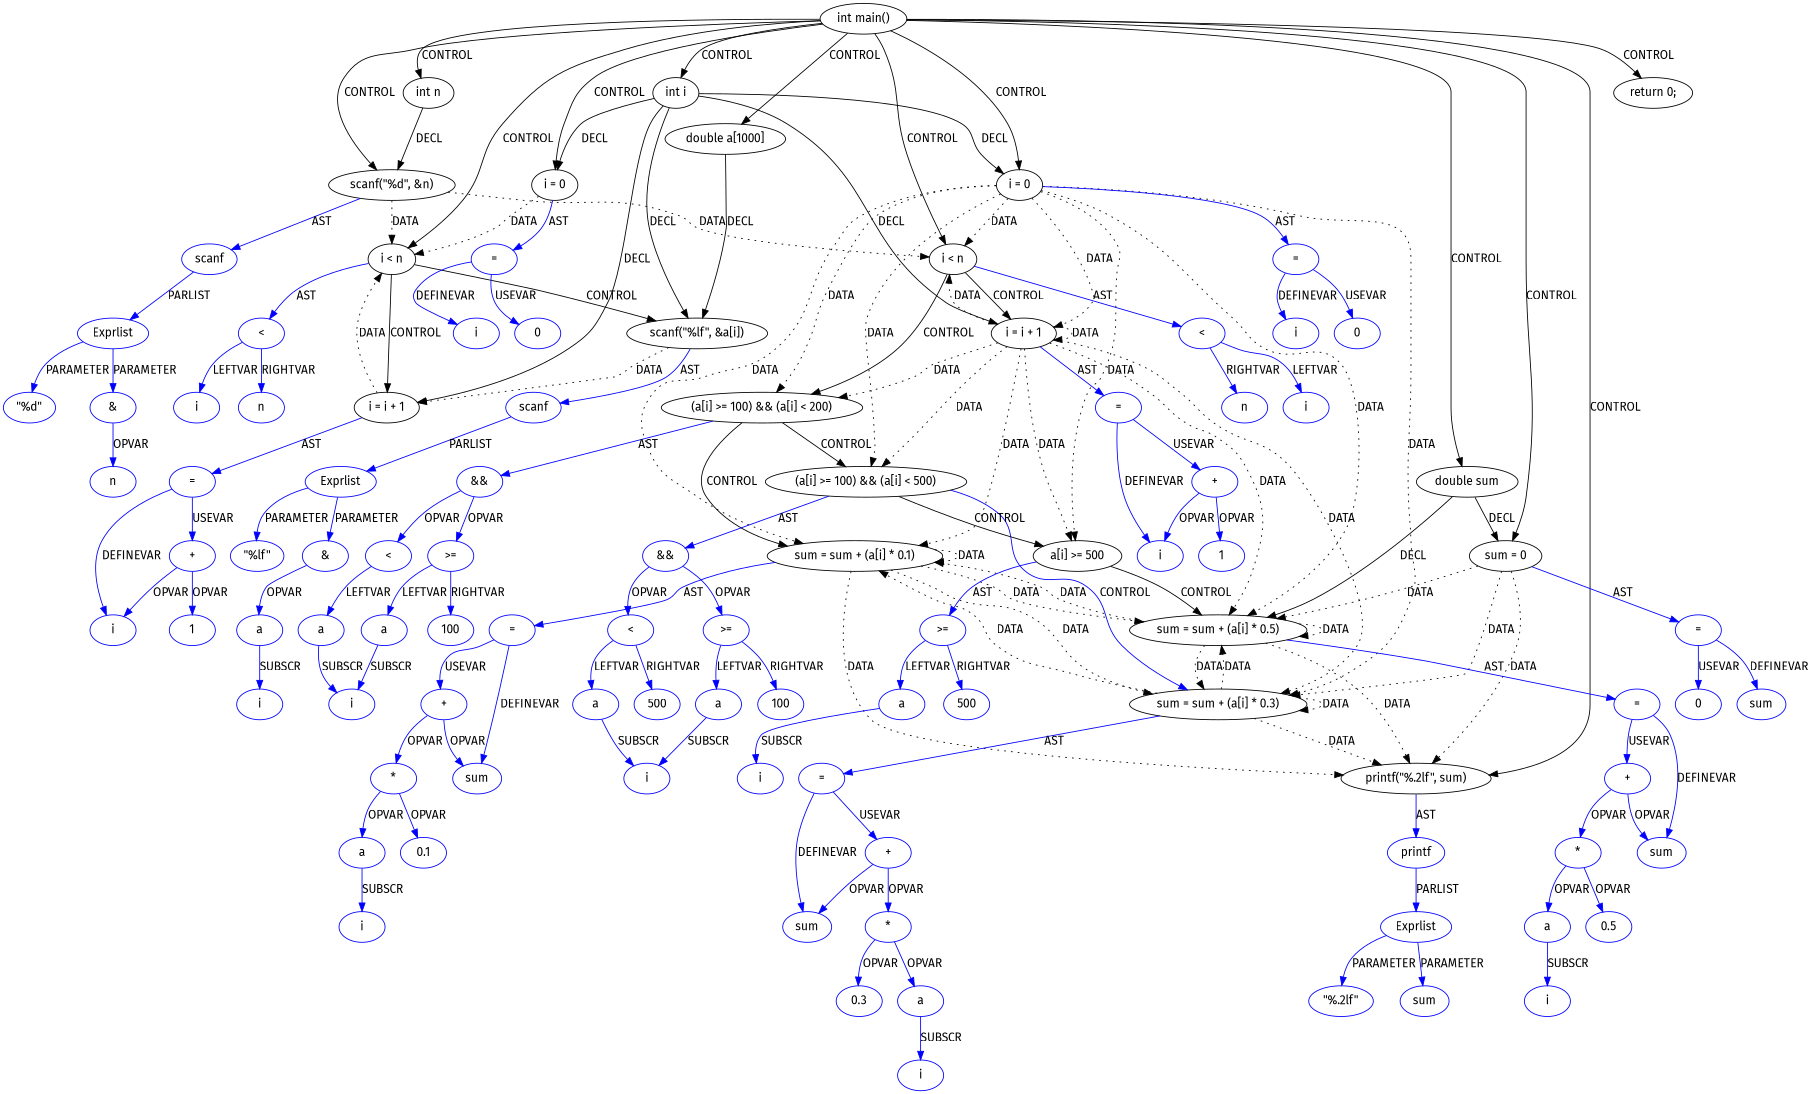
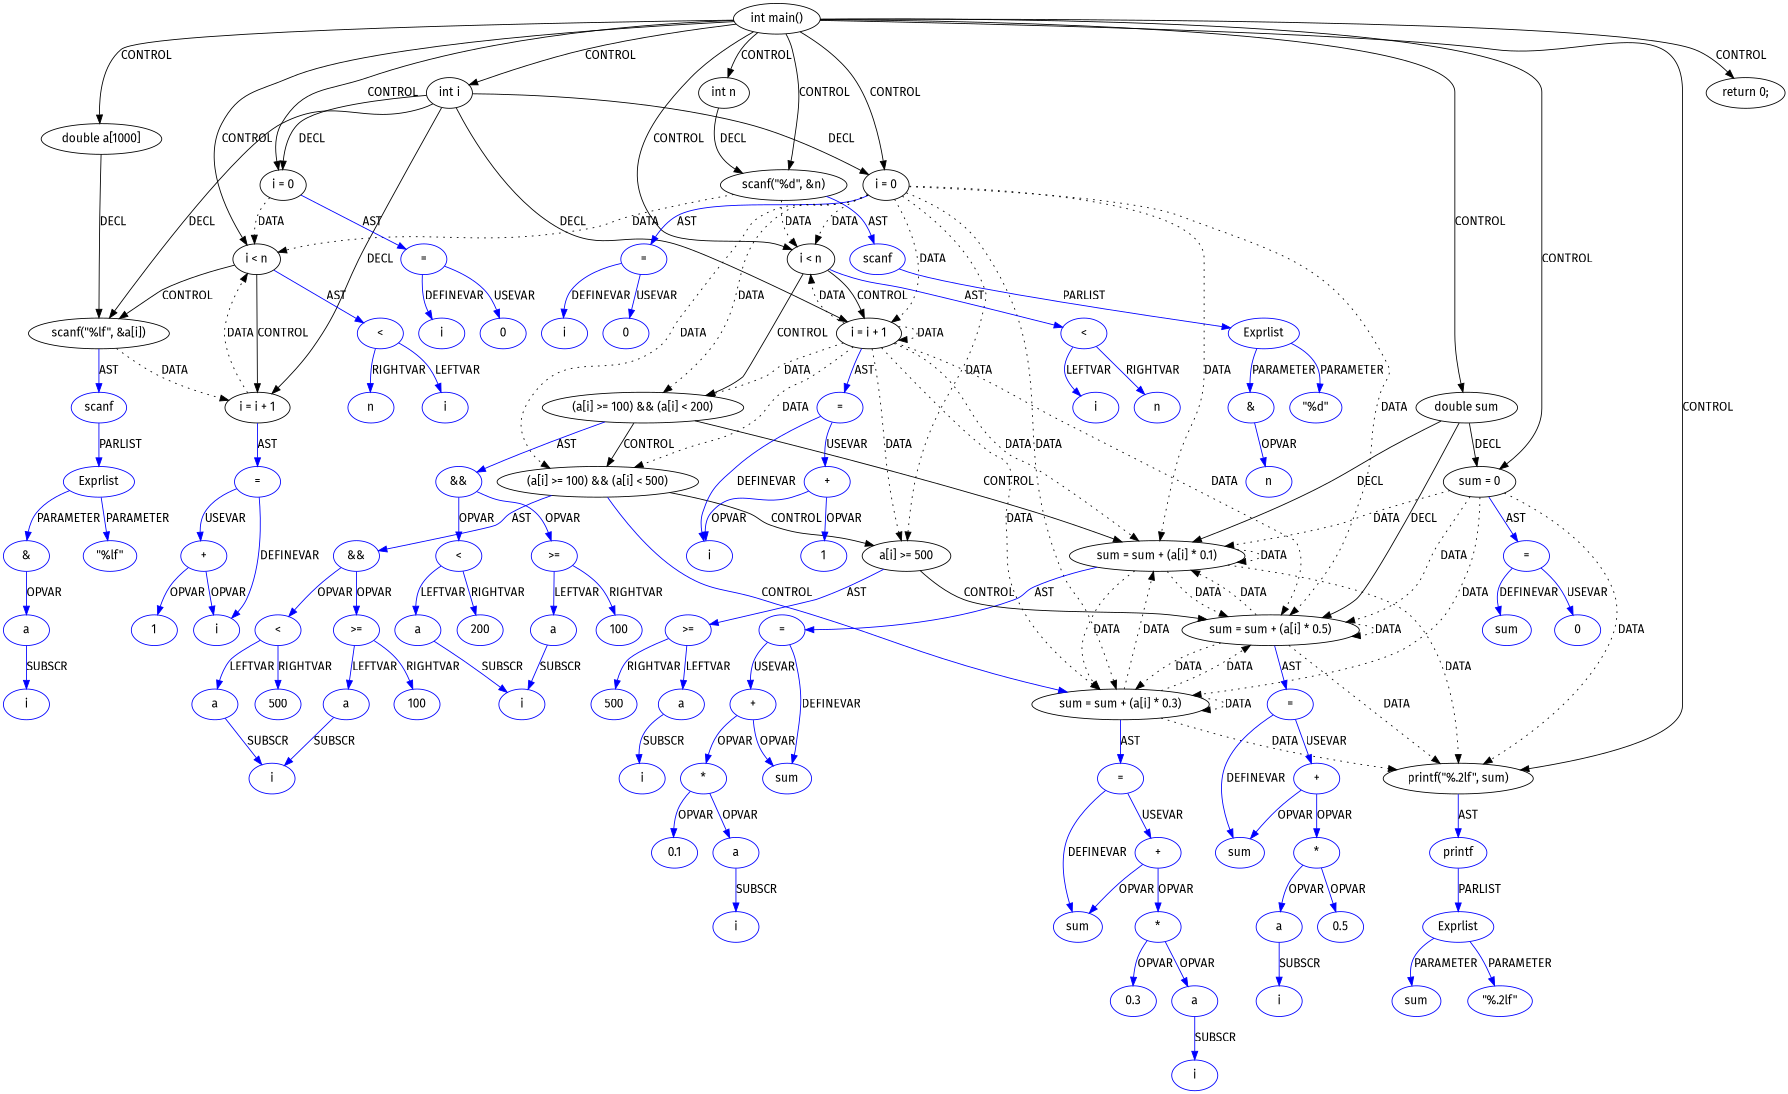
edge "double sum" -> "sum = sum + (a[i] * 0.1)": added, label "DECL"
edge "sum = 0" -> "sum = sum + (a[i] * 0.1)": added, label "DATA"
node "200": added
